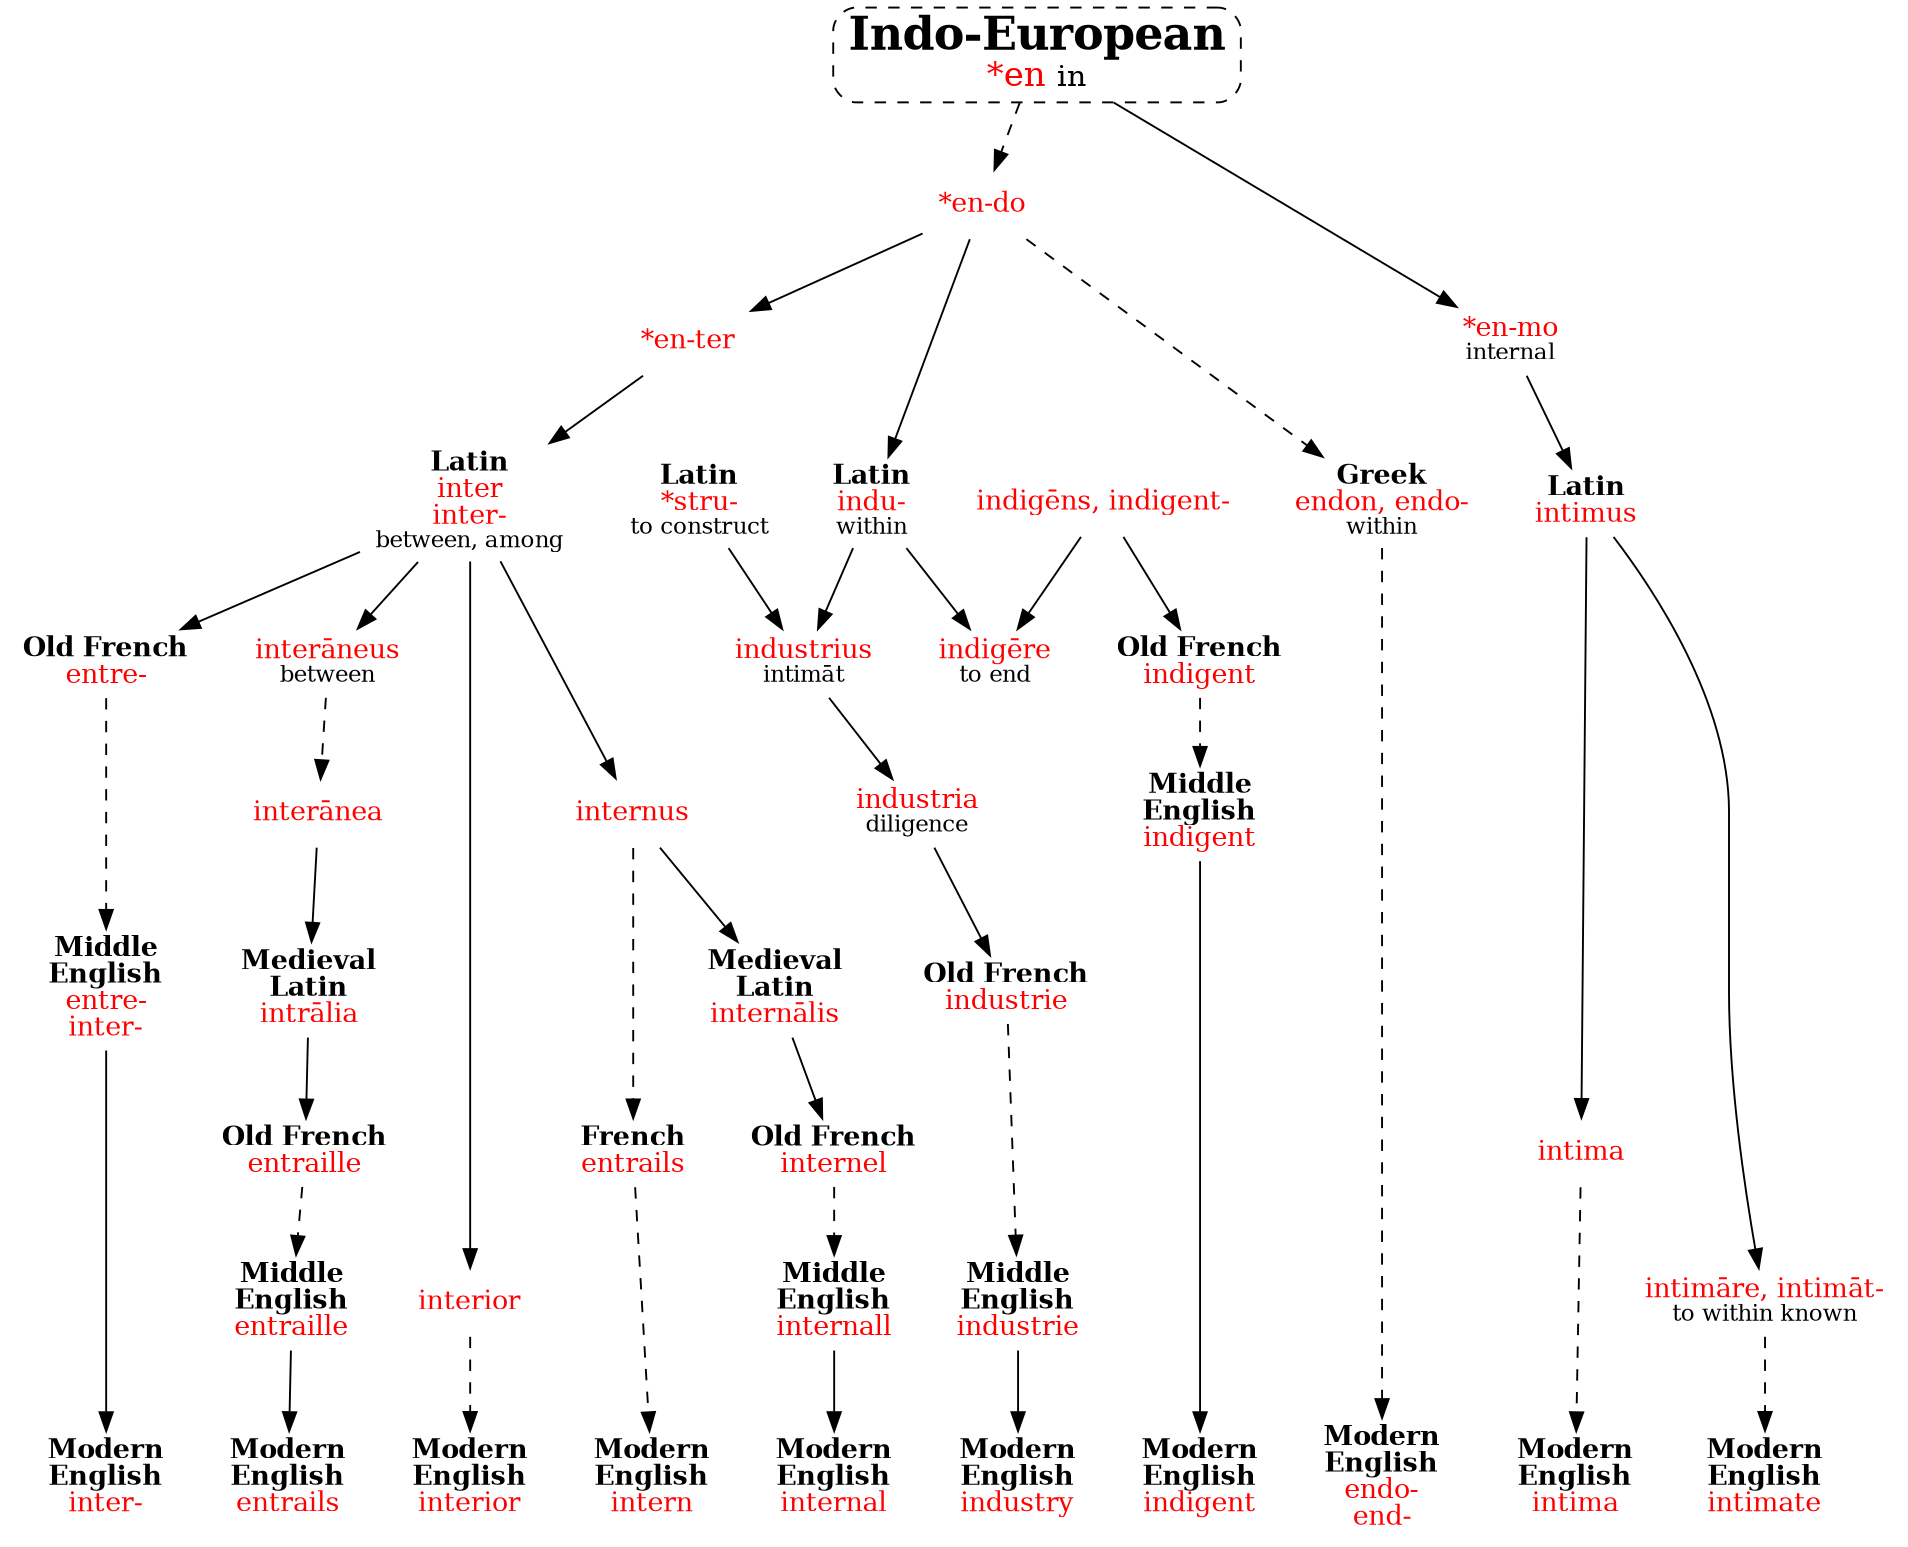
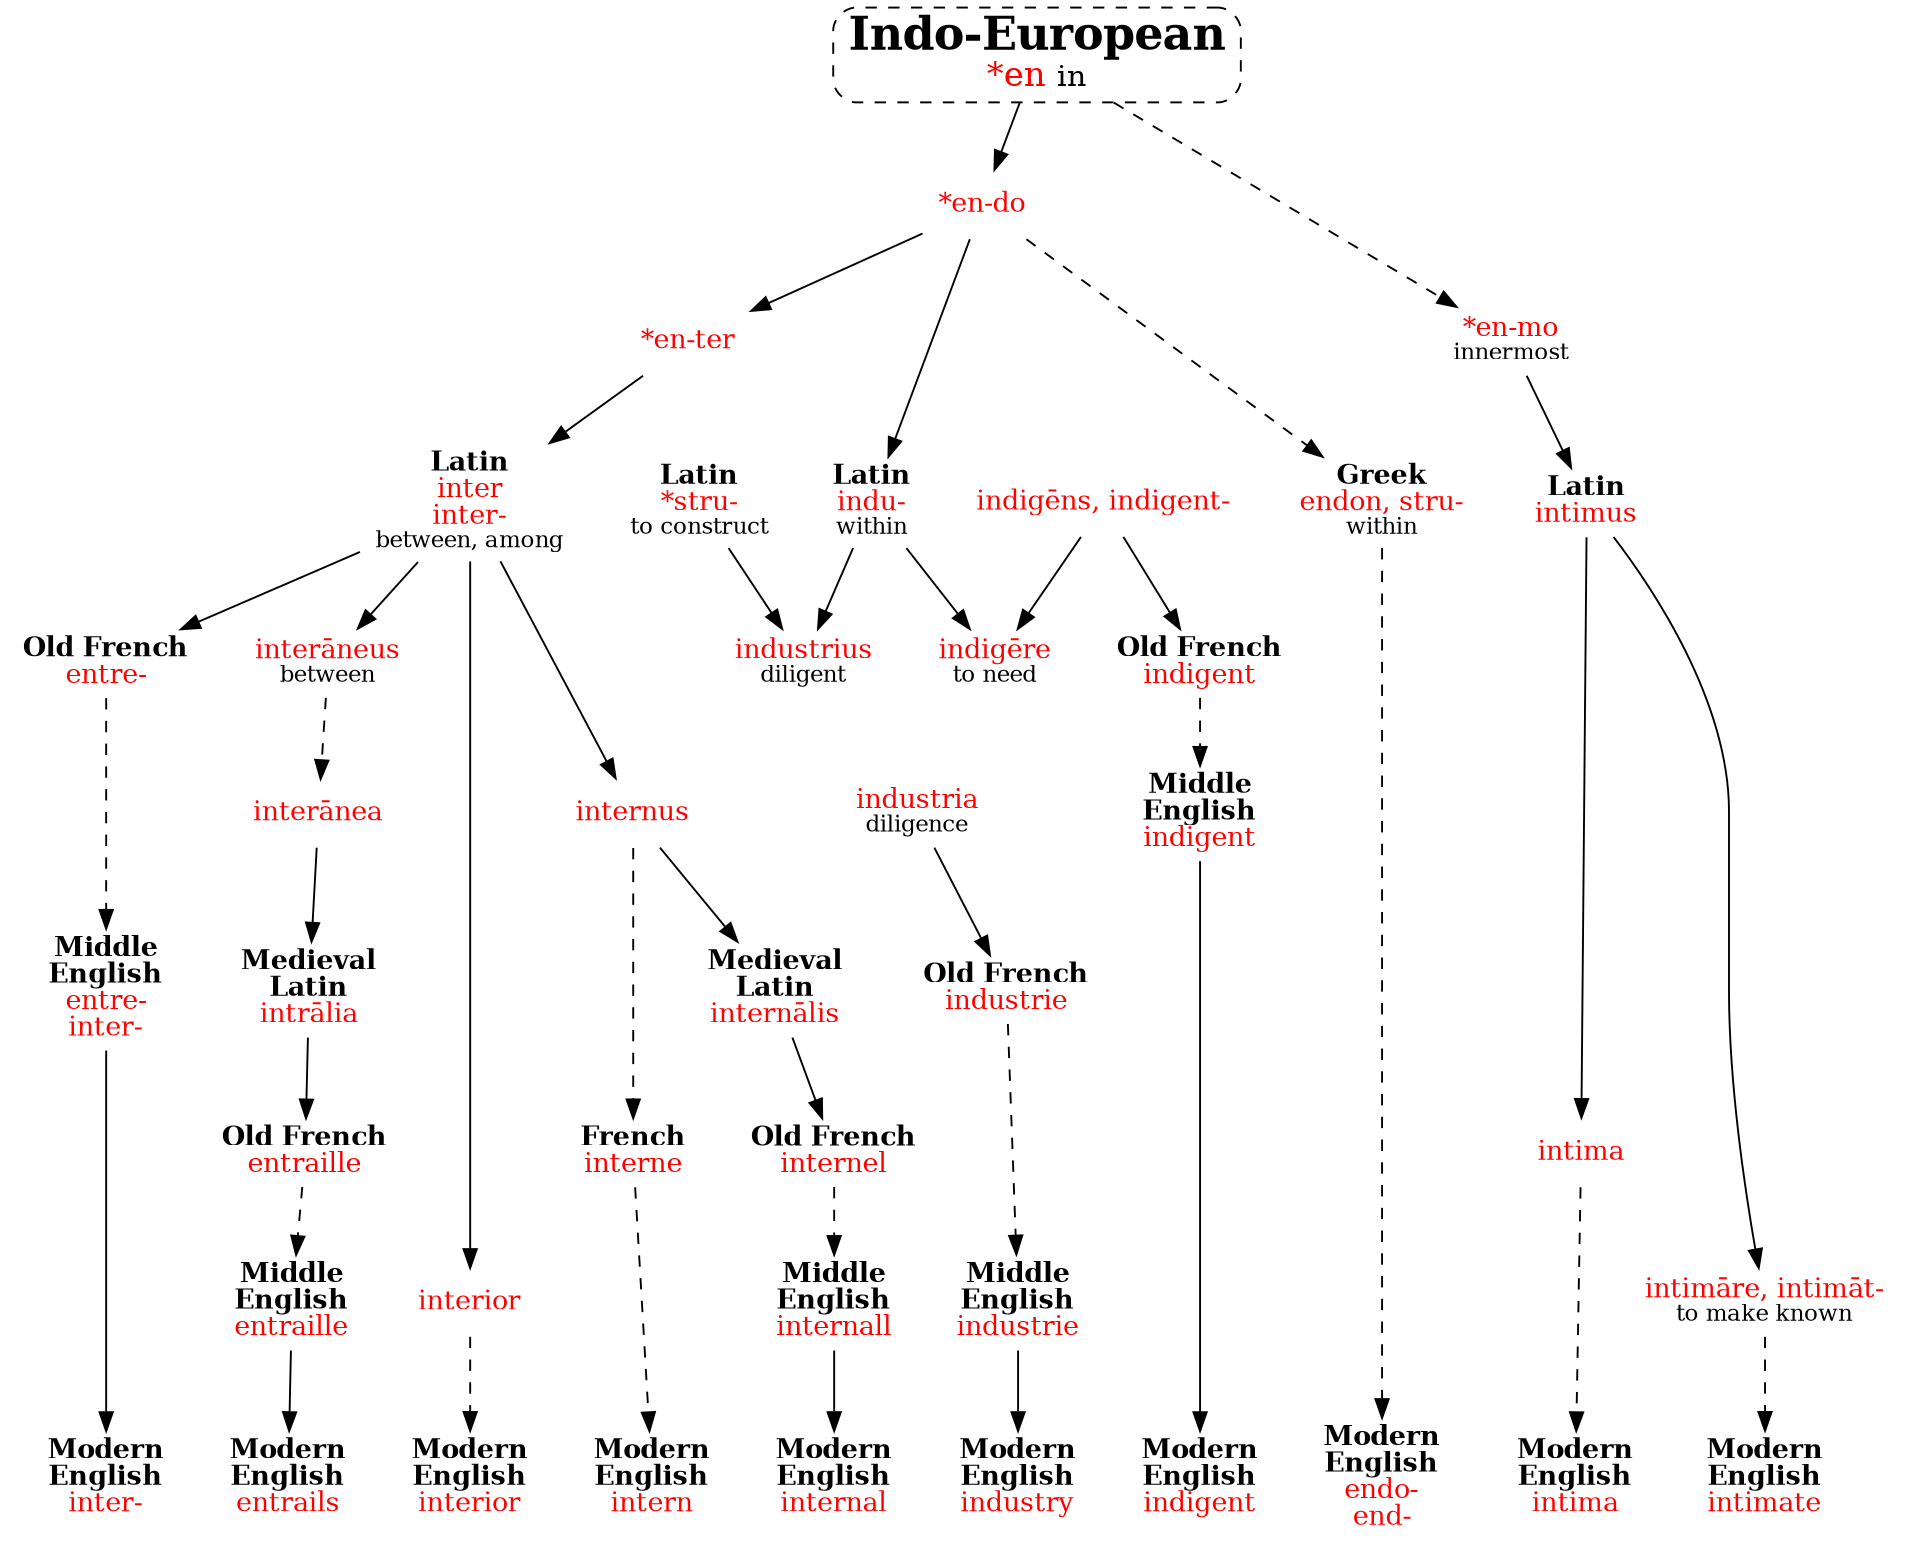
edge "Indo-European" -> "*en-do": style dashed -> solid
edge "Indo-European" -> "*en-mo": style solid -> dashed
node "*en-mo": text "internal" -> "innermost"
node "Greek": text "endon, endo-" -> "endon, stru-"
node "industrius": text "intimāt" -> "diligent"
node "indigēre": text "to end" -> "to need"
edge "industrius" -> "industria": removed
node "French": text "entrails" -> "interne"
node "intimāre, intimāt-": text "to within known" -> "to make known"
